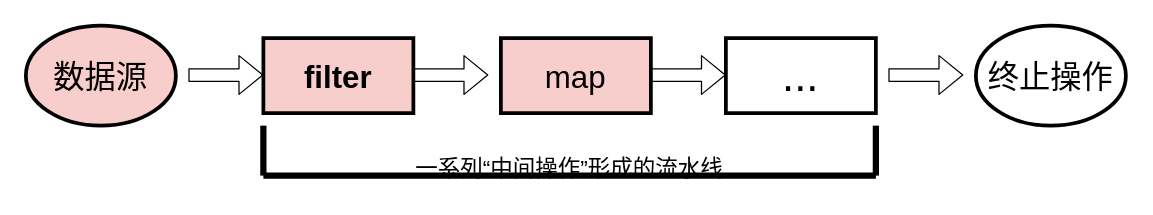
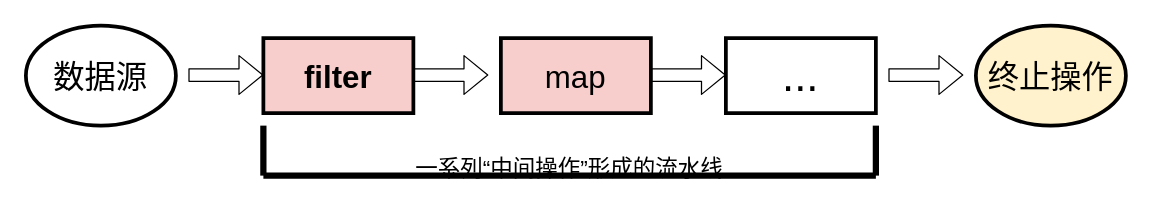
node "数据源": fillcolor #f8cecc -> #ffffff
node "终止操作": fillcolor #ffffff -> #fff2cc
